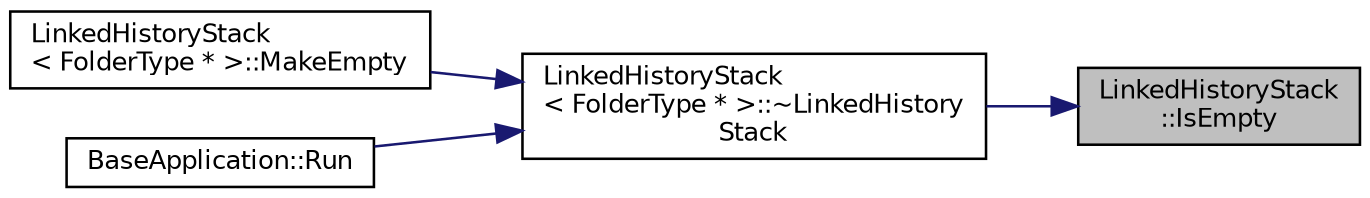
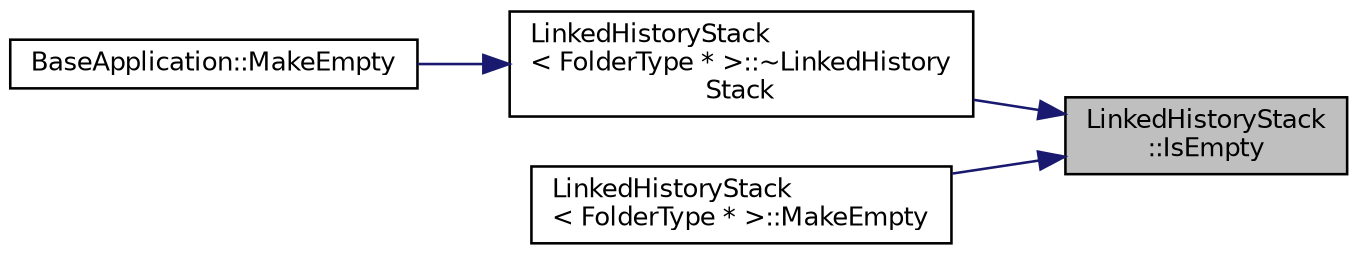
edge "LinkedHistoryStack < FolderType * >::MakeEmpty" -> "LinkedHistoryStack < FolderType * >::~LinkedHistory Stack": now "LinkedHistoryStack < FolderType * >::MakeEmpty" -> "LinkedHistoryStack ::IsEmpty"
node "BaseApplication::Run": label "BaseApplication::Run" -> "BaseApplication::MakeEmpty"
